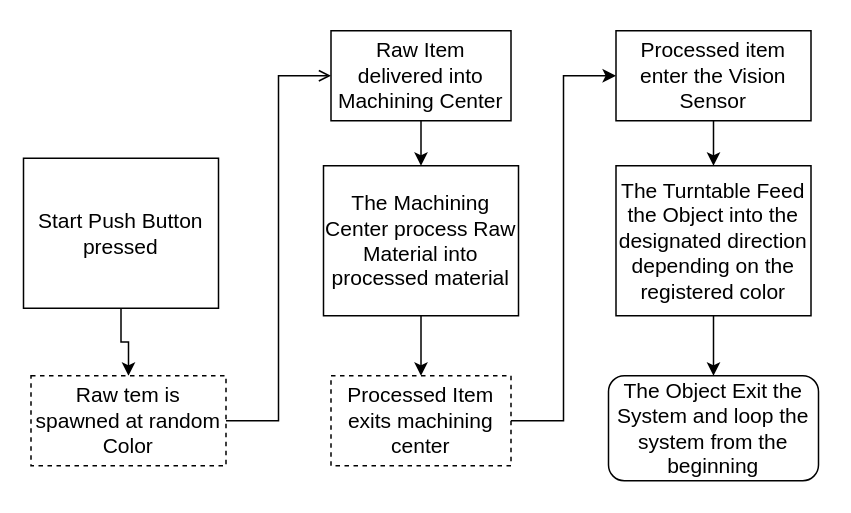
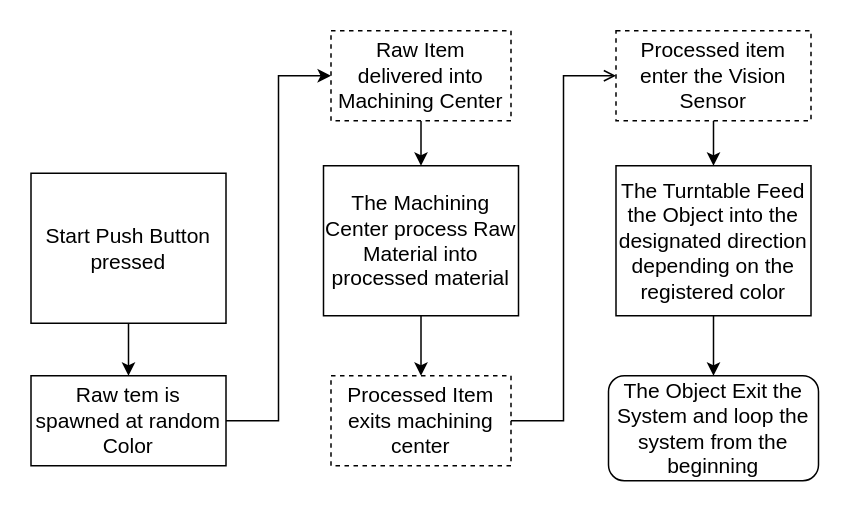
edge "Raw tem is spawned at random Color" -> "Raw Item delivered into Machining Center": arrowhead open -> classic
node "Raw Item delivered into Machining Center": style solid -> dashed
edge "Processed Item exits machining center" -> "Processed item enter the Vision Sensor": arrowhead classic -> open
node "Processed item enter the Vision Sensor": style solid -> dashed
node "Start Push Button pressed": moved (121, 233) -> (128, 248)
node "Raw tem is spawned at random Color": style dashed -> solid
